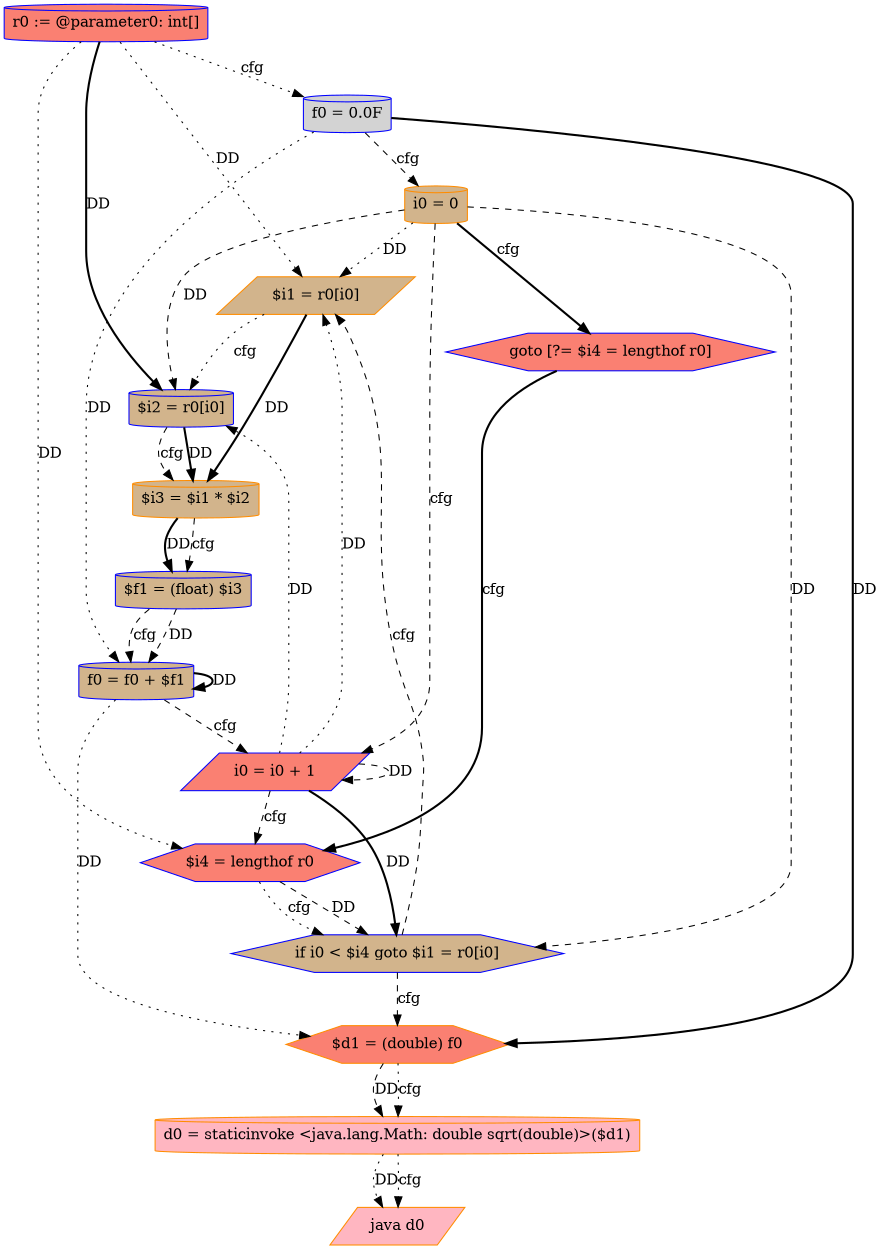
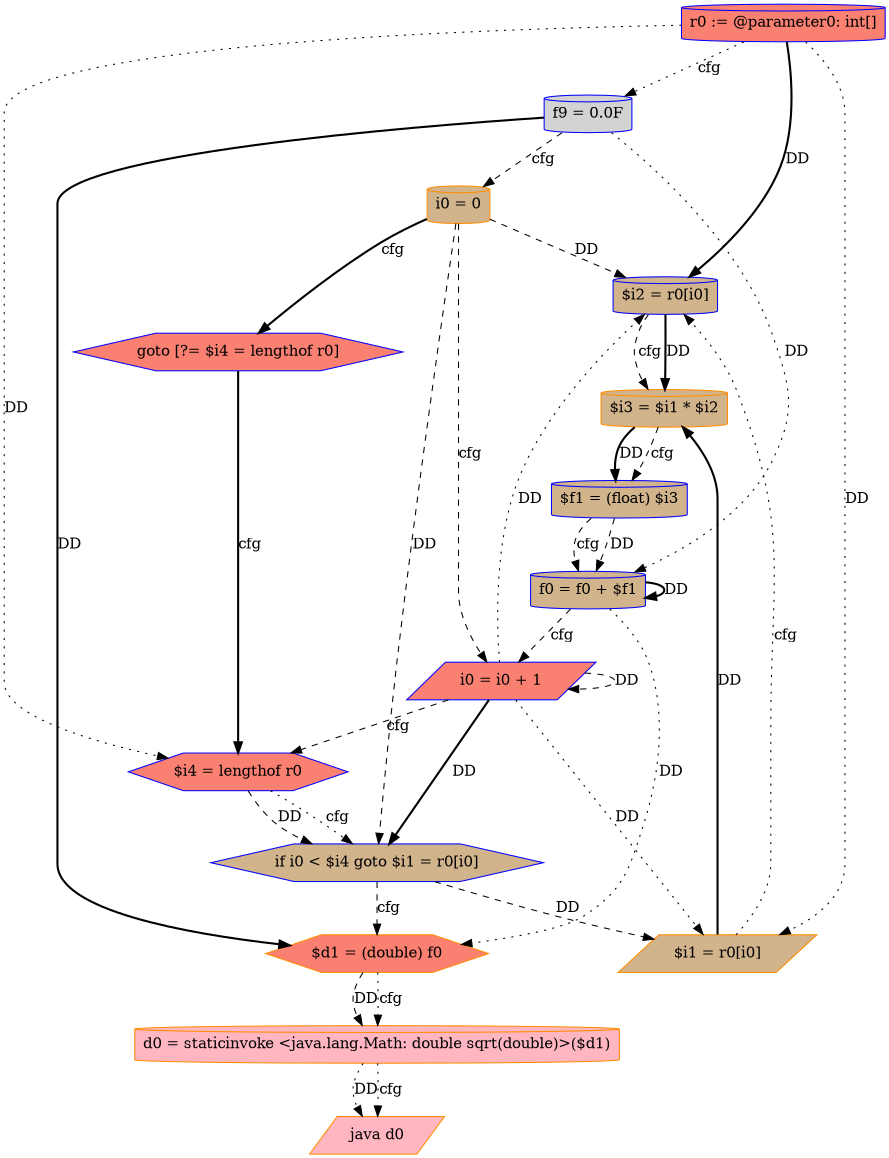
node "f0 = 0.0F": label "f0 = 0.0F" -> "f9 = 0.0F"
edge "i0 = 0" -> "$i1 = r0[i0]": removed, label "DD"
edge "if i0 < $i4 goto $i1 = r0[i0]" -> "$i1 = r0[i0]": label "cfg" -> "DD"
